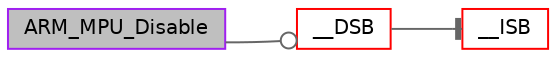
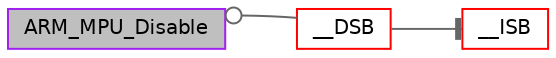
edge "ARM_MPU_Disable" -> "__DSB": reversed
